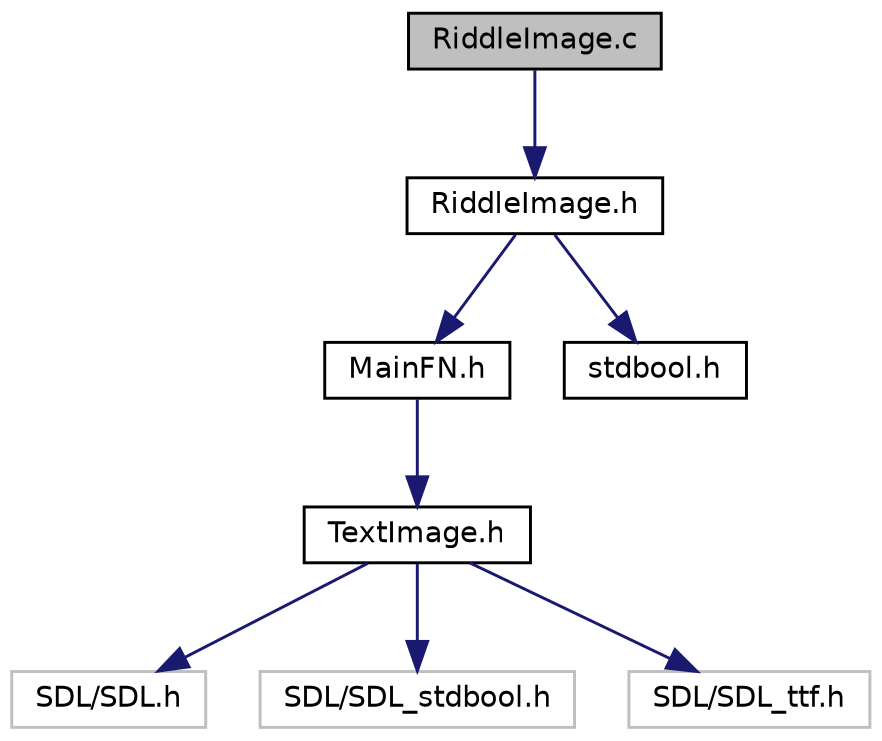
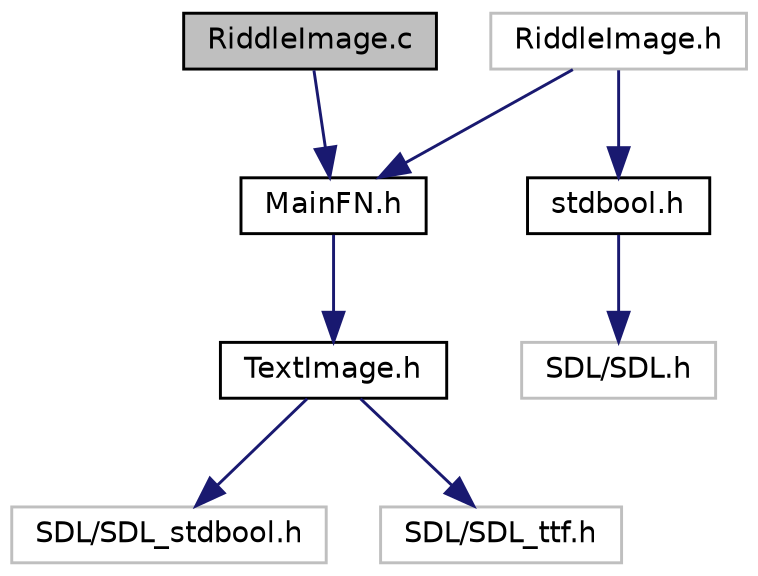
edge "RiddleImage.c" -> "RiddleImage.h": now "RiddleImage.c" -> "MainFN.h"
node "RiddleImage.h": color black -> grey75
edge "TextImage.h" -> "SDL/SDL.h": now "stdbool.h" -> "SDL/SDL.h"
